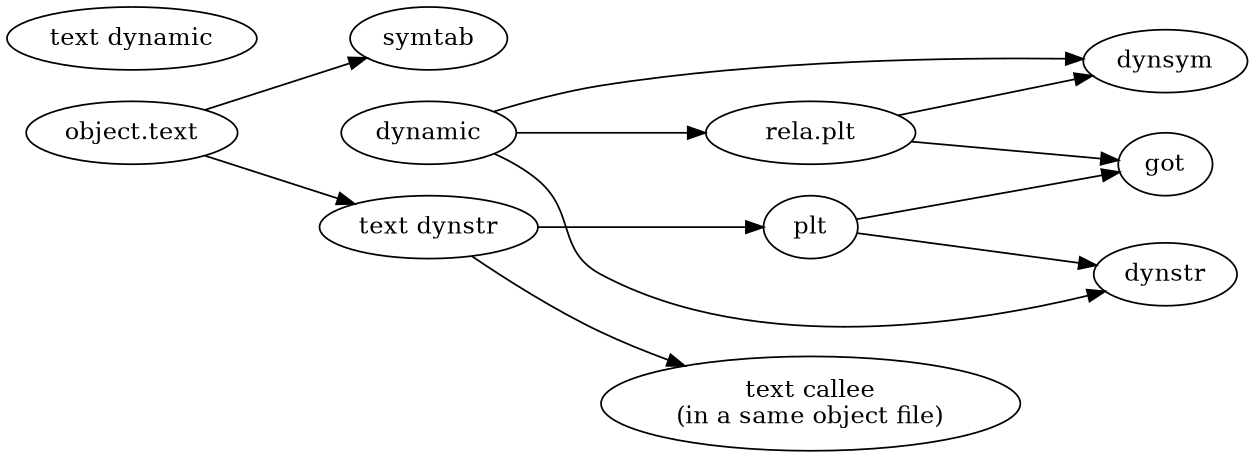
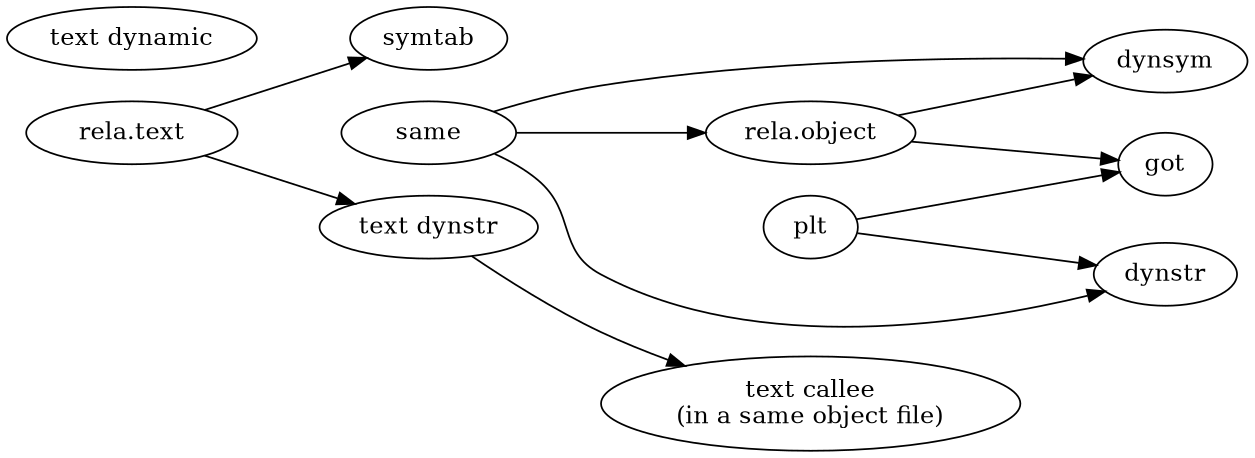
node "object.text": label "object.text" -> "rela.text"
node "dynamic": label "dynamic" -> "same"
node "rela.plt": label "rela.plt" -> "rela.object"
edge "text dynstr" -> "plt": removed
